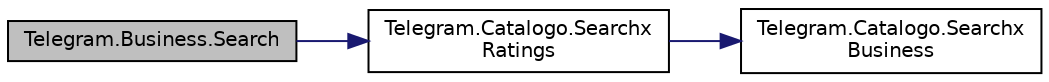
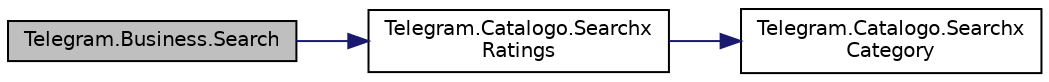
node "Telegram.Catalogo.Searchx Business": label "Telegram.Catalogo.Searchx Business" -> "Telegram.Catalogo.Searchx Category"
